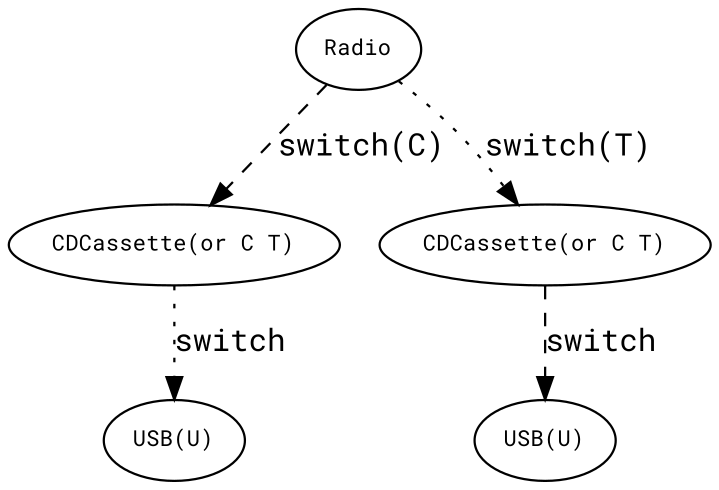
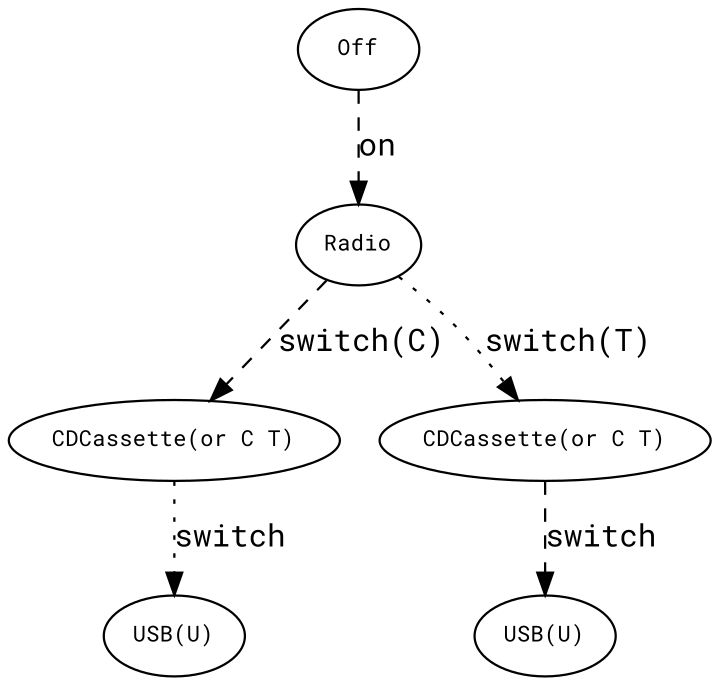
node "Off": added
